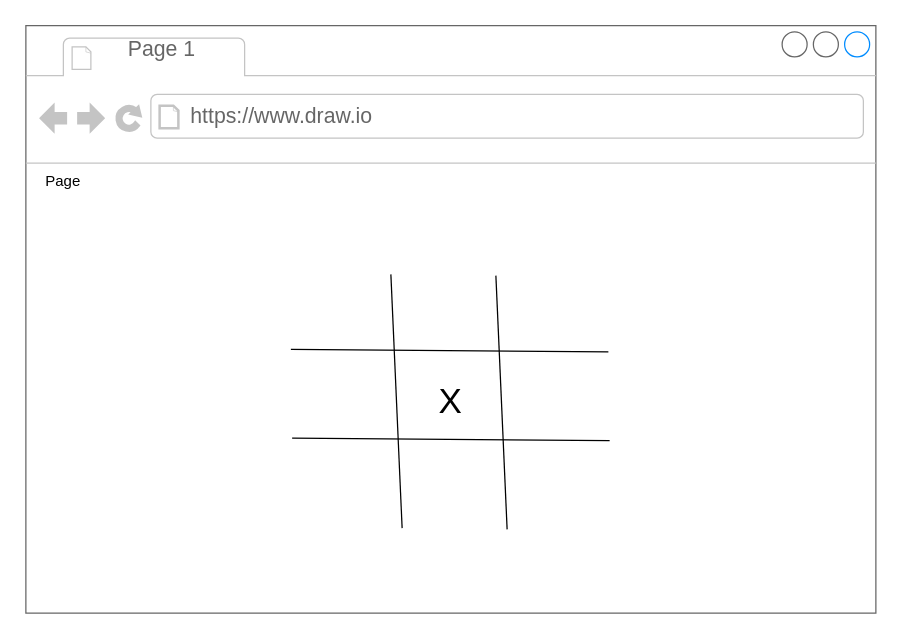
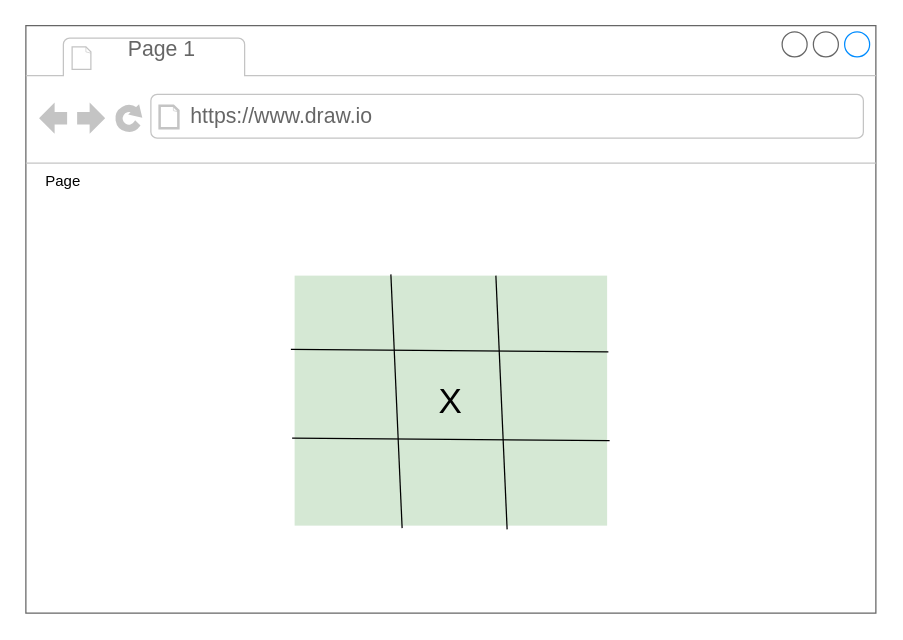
node "X": fillcolor #ffffff -> #d5e8d4
